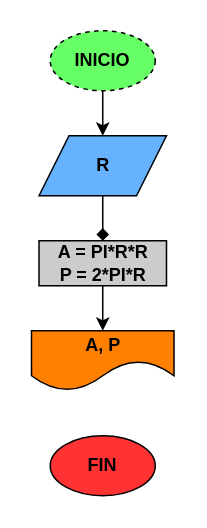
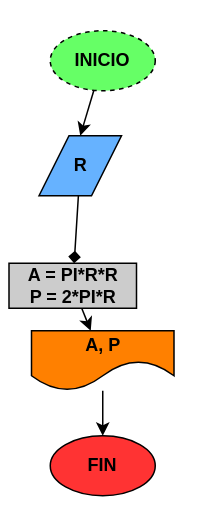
node "R": size 128x60 -> 83x60
node "A = PI*R*R P = 2*PI*R": moved (103, 263) -> (73, 286)
edge "A, P" -> "FIN": added
